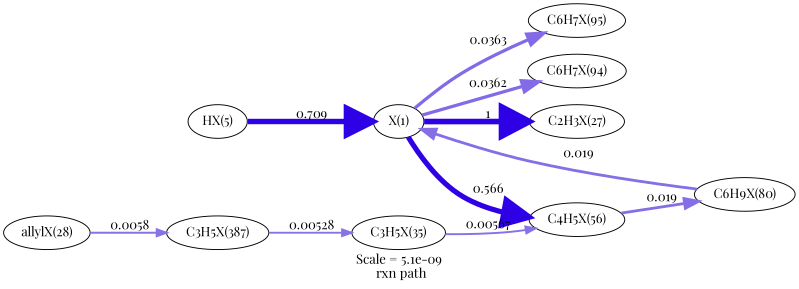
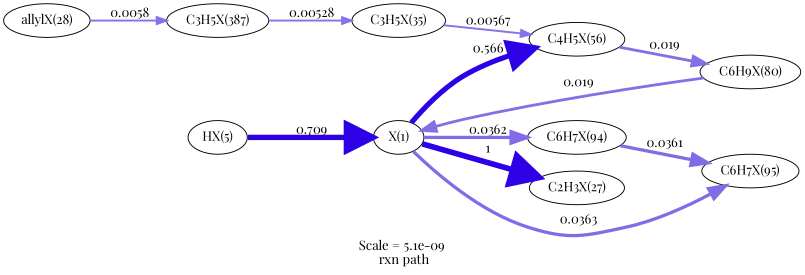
edge "C6H7X(94)" -> "C6H7X(95)": added, label "0.0361"
